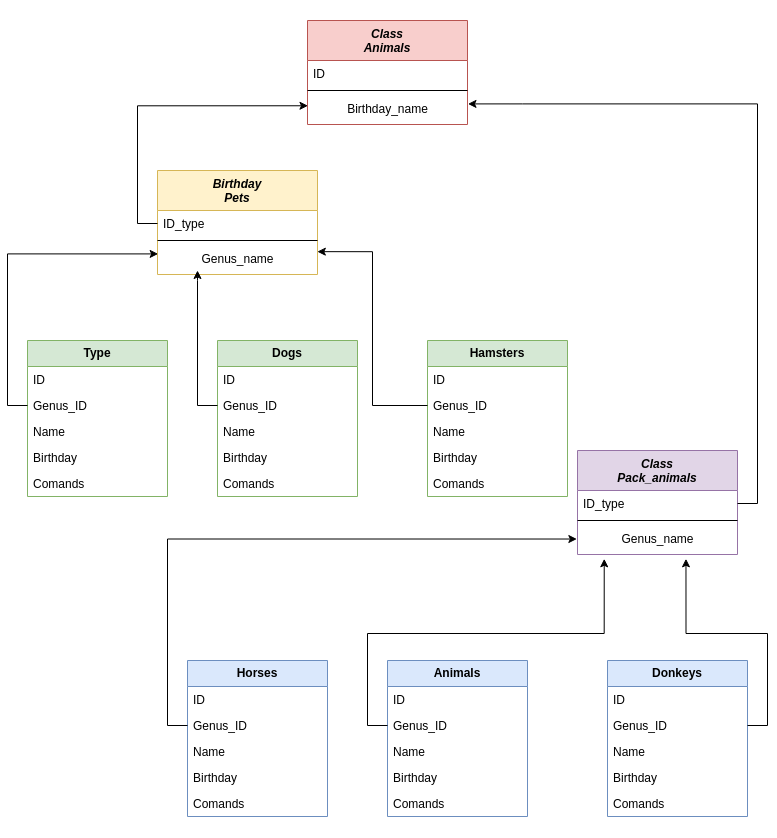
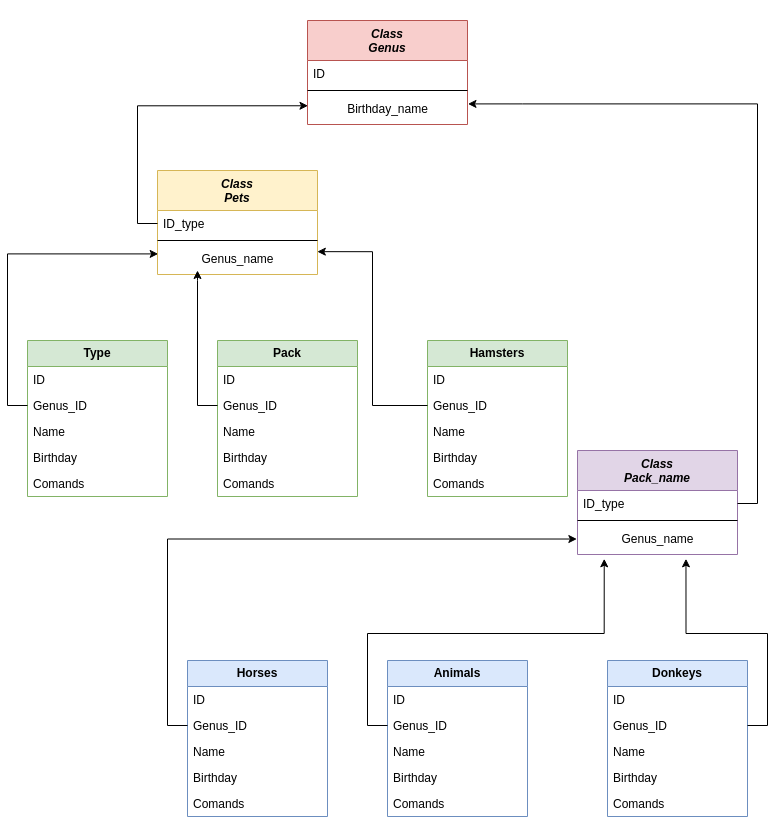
node "Class Animals": label "Class Animals" -> "Class Genus"
node "Birthday Pets": label "Birthday Pets" -> "Class Pets"
node "Dogs": label "Dogs" -> "Pack"
node "Class Pack_animals": label "Class Pack_animals" -> "Class Pack_name"
